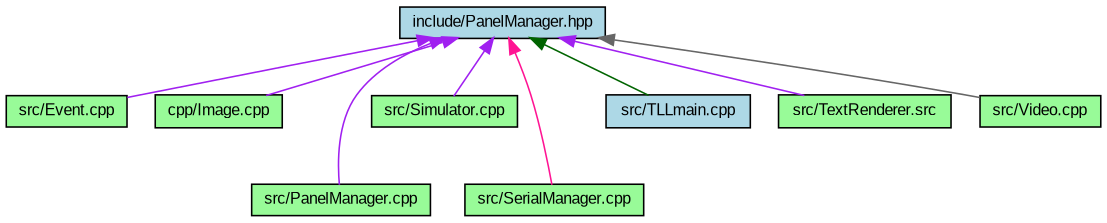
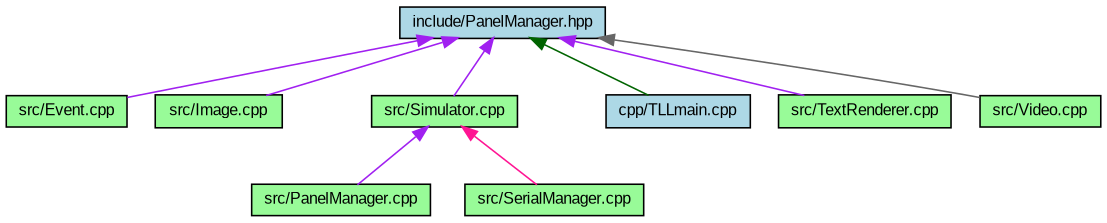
edge "src/PanelManager.cpp" -> "include/PanelManager.hpp": now "src/PanelManager.cpp" -> "src/Simulator.cpp"
node "cpp/Image.cpp": label "cpp/Image.cpp" -> "src/Image.cpp"
node "src/TLLmain.cpp": label "src/TLLmain.cpp" -> "cpp/TLLmain.cpp"
node "src/TextRenderer.src": label "src/TextRenderer.src" -> "src/TextRenderer.cpp"
edge "src/SerialManager.cpp" -> "include/PanelManager.hpp": now "src/SerialManager.cpp" -> "src/Simulator.cpp"
